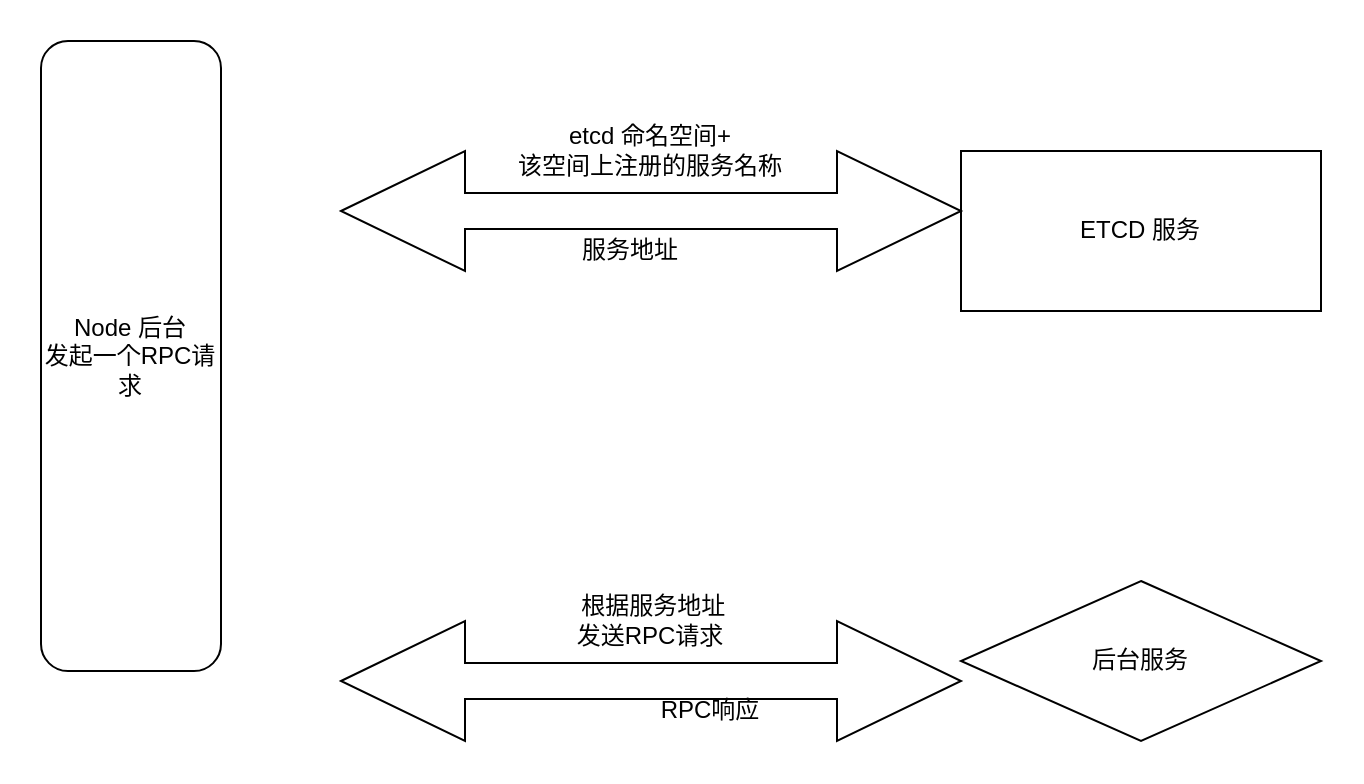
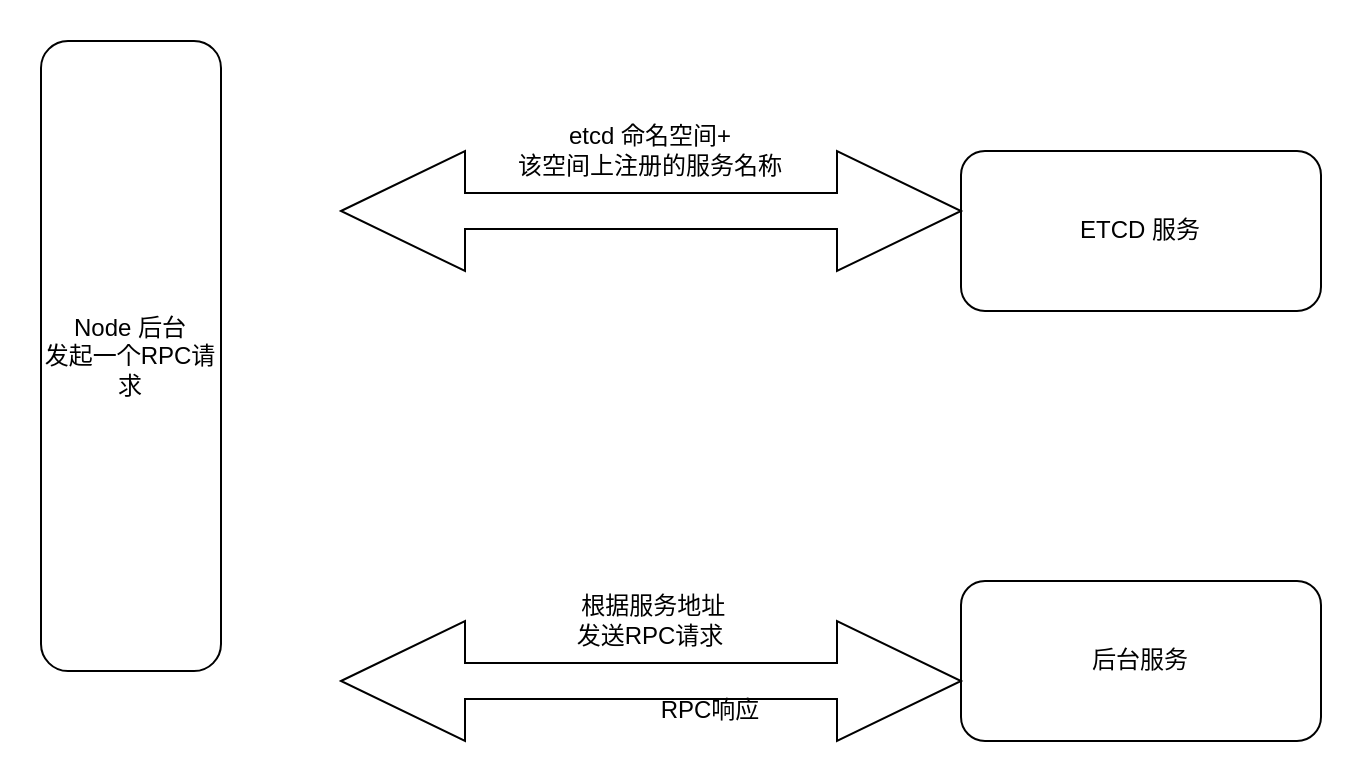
node "ETCD 服务": shape rectangle -> rounded rectangle
node "服务地址": removed
node "后台服务": shape diamond -> rounded rectangle
